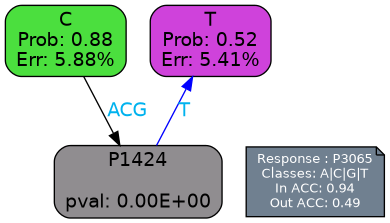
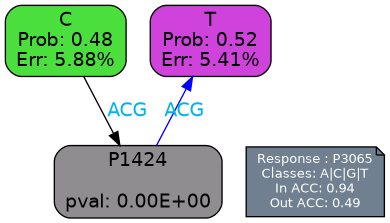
node "C Prob: 0.88 Err: 5.88%": label "C Prob: 0.88 Err: 5.88%" -> "C Prob: 0.48 Err: 5.88%"
edge "P1424 pval: 0.00E+00" -> "T Prob: 0.52 Err: 5.41%": label "T" -> "ACG"
